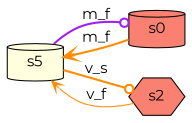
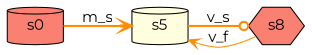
edge "s5" -> "s0": removed, label "m_f"
edge "s0" -> "s5": label "m_f" -> "m_s"
node "s2": label "s2" -> "s8"
